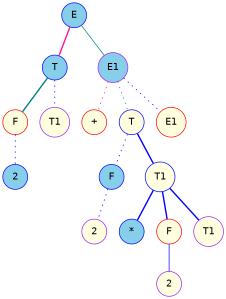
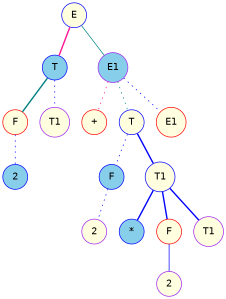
node "E": fillcolor skyblue -> lightyellow
